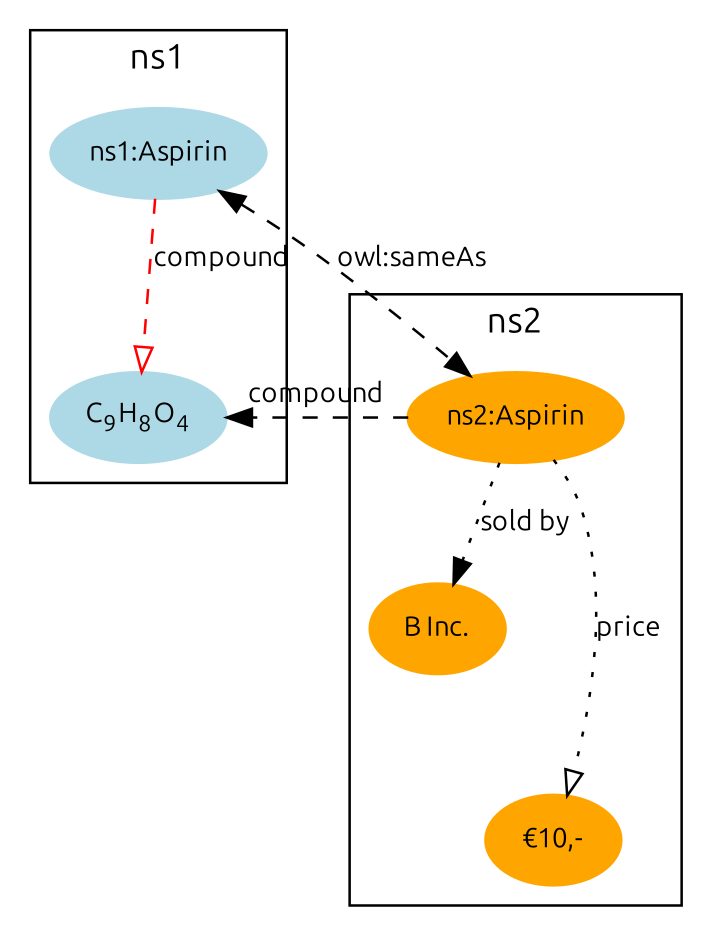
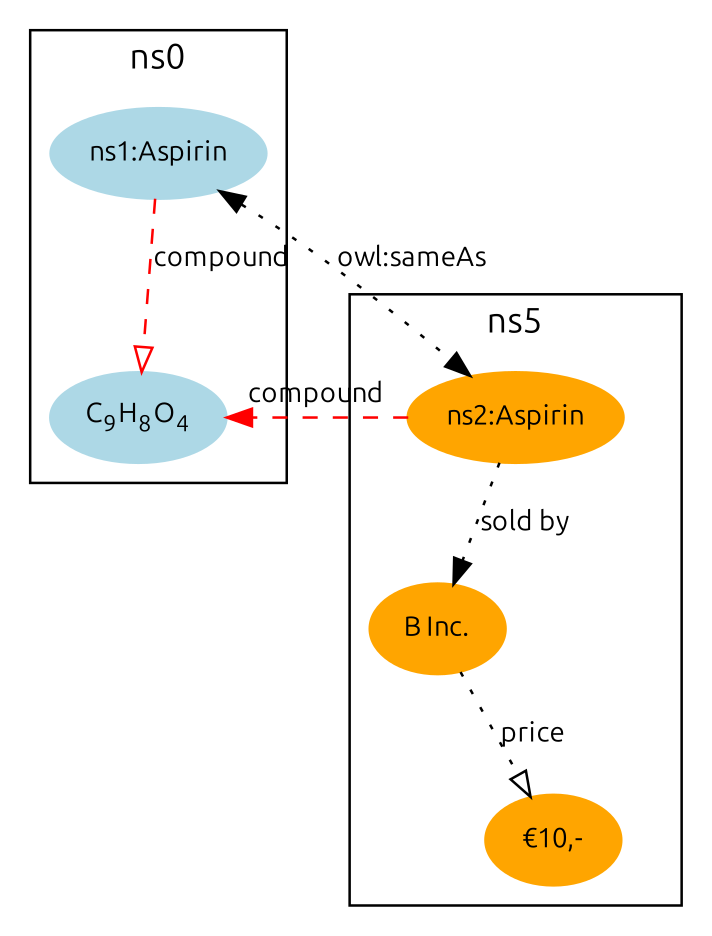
cluster "ns1": label "ns1" -> "ns0"
edge "ns1:Aspirin" -- "ns2:Aspirin": style dashed -> dotted
cluster "ns2": label "ns2" -> "ns5"
edge "ns2:Aspirin" -> "C": color black -> red
edge "ns2:Aspirin" -> "€10,-": now "B Inc." -> "€10,-"
